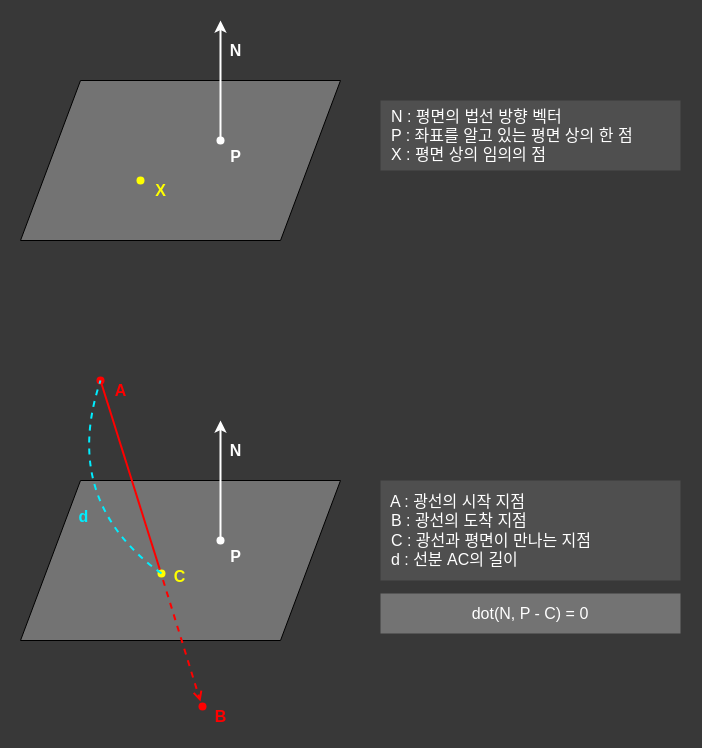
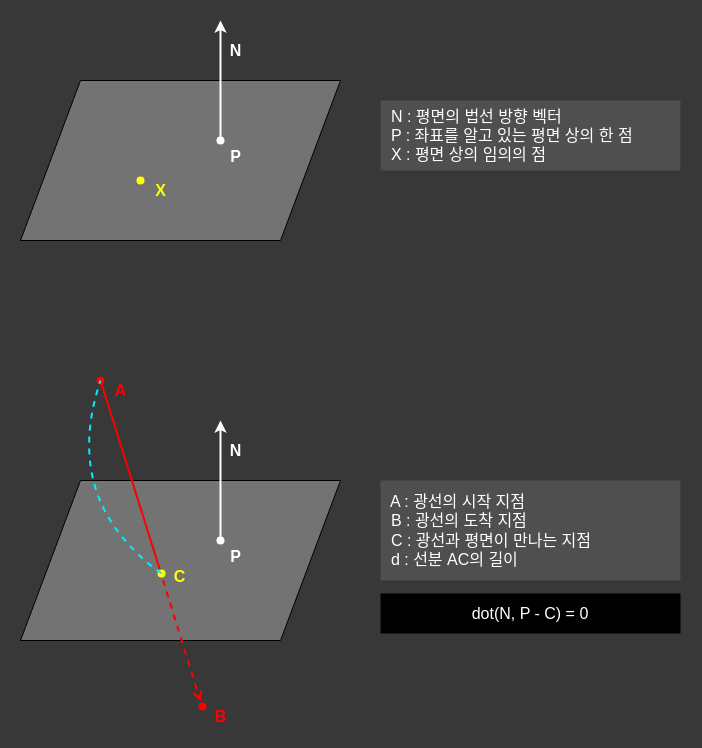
node "d": removed
node "dot(N, P - C) = 0": fillcolor #737373 -> #000000
